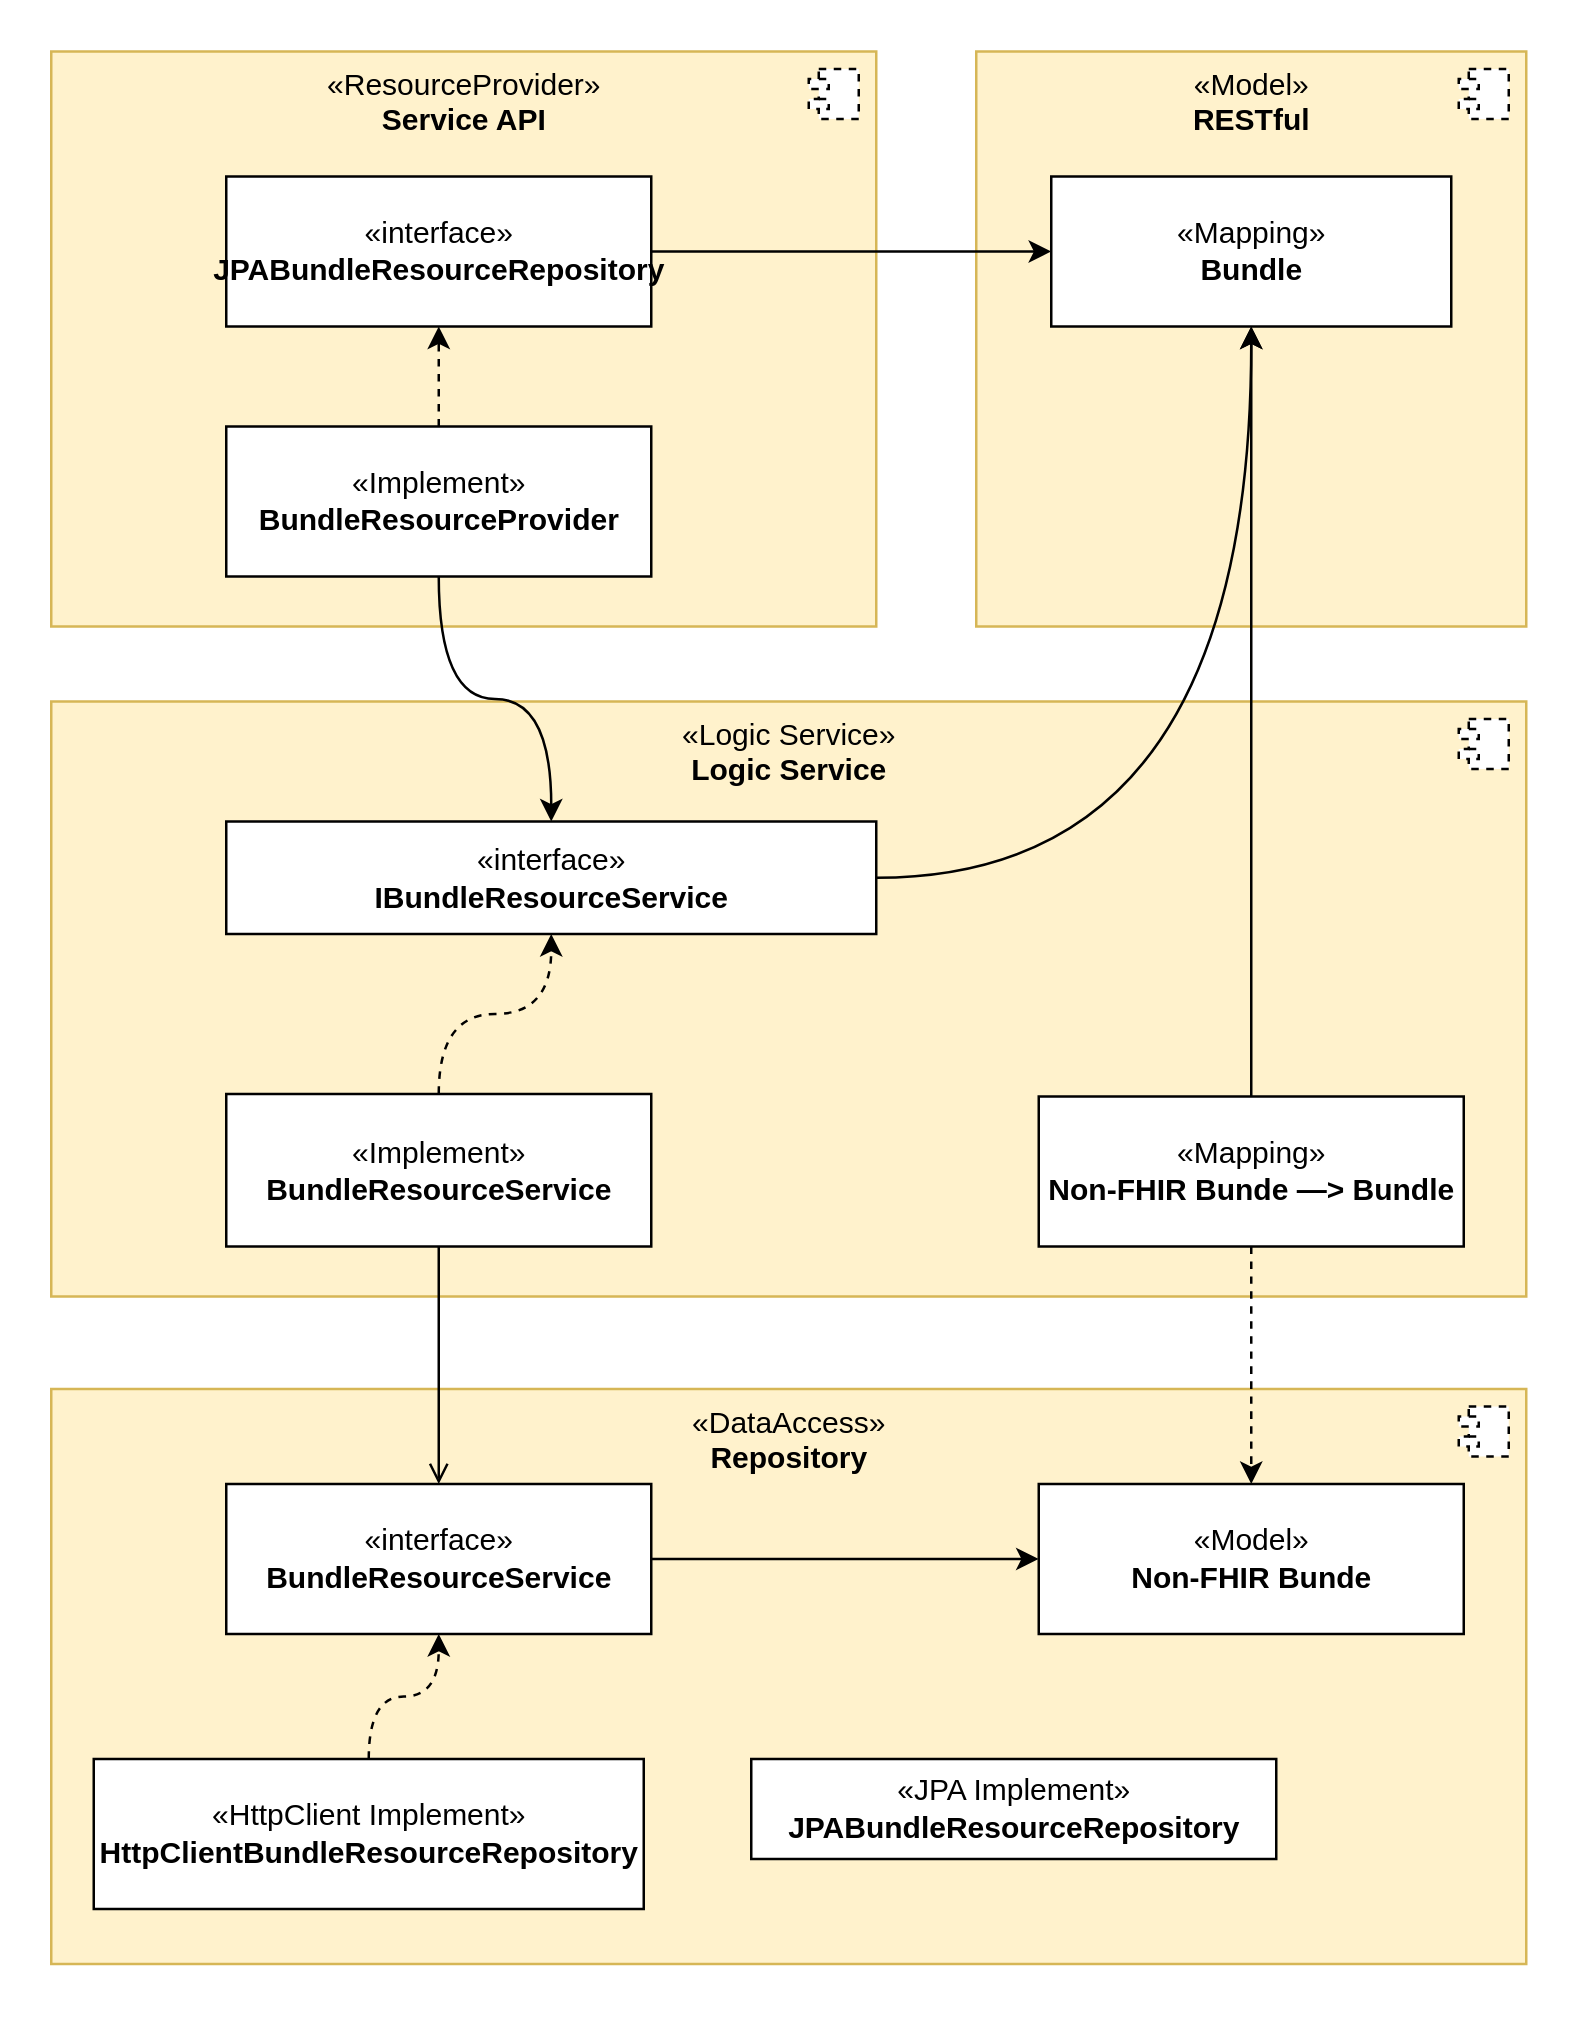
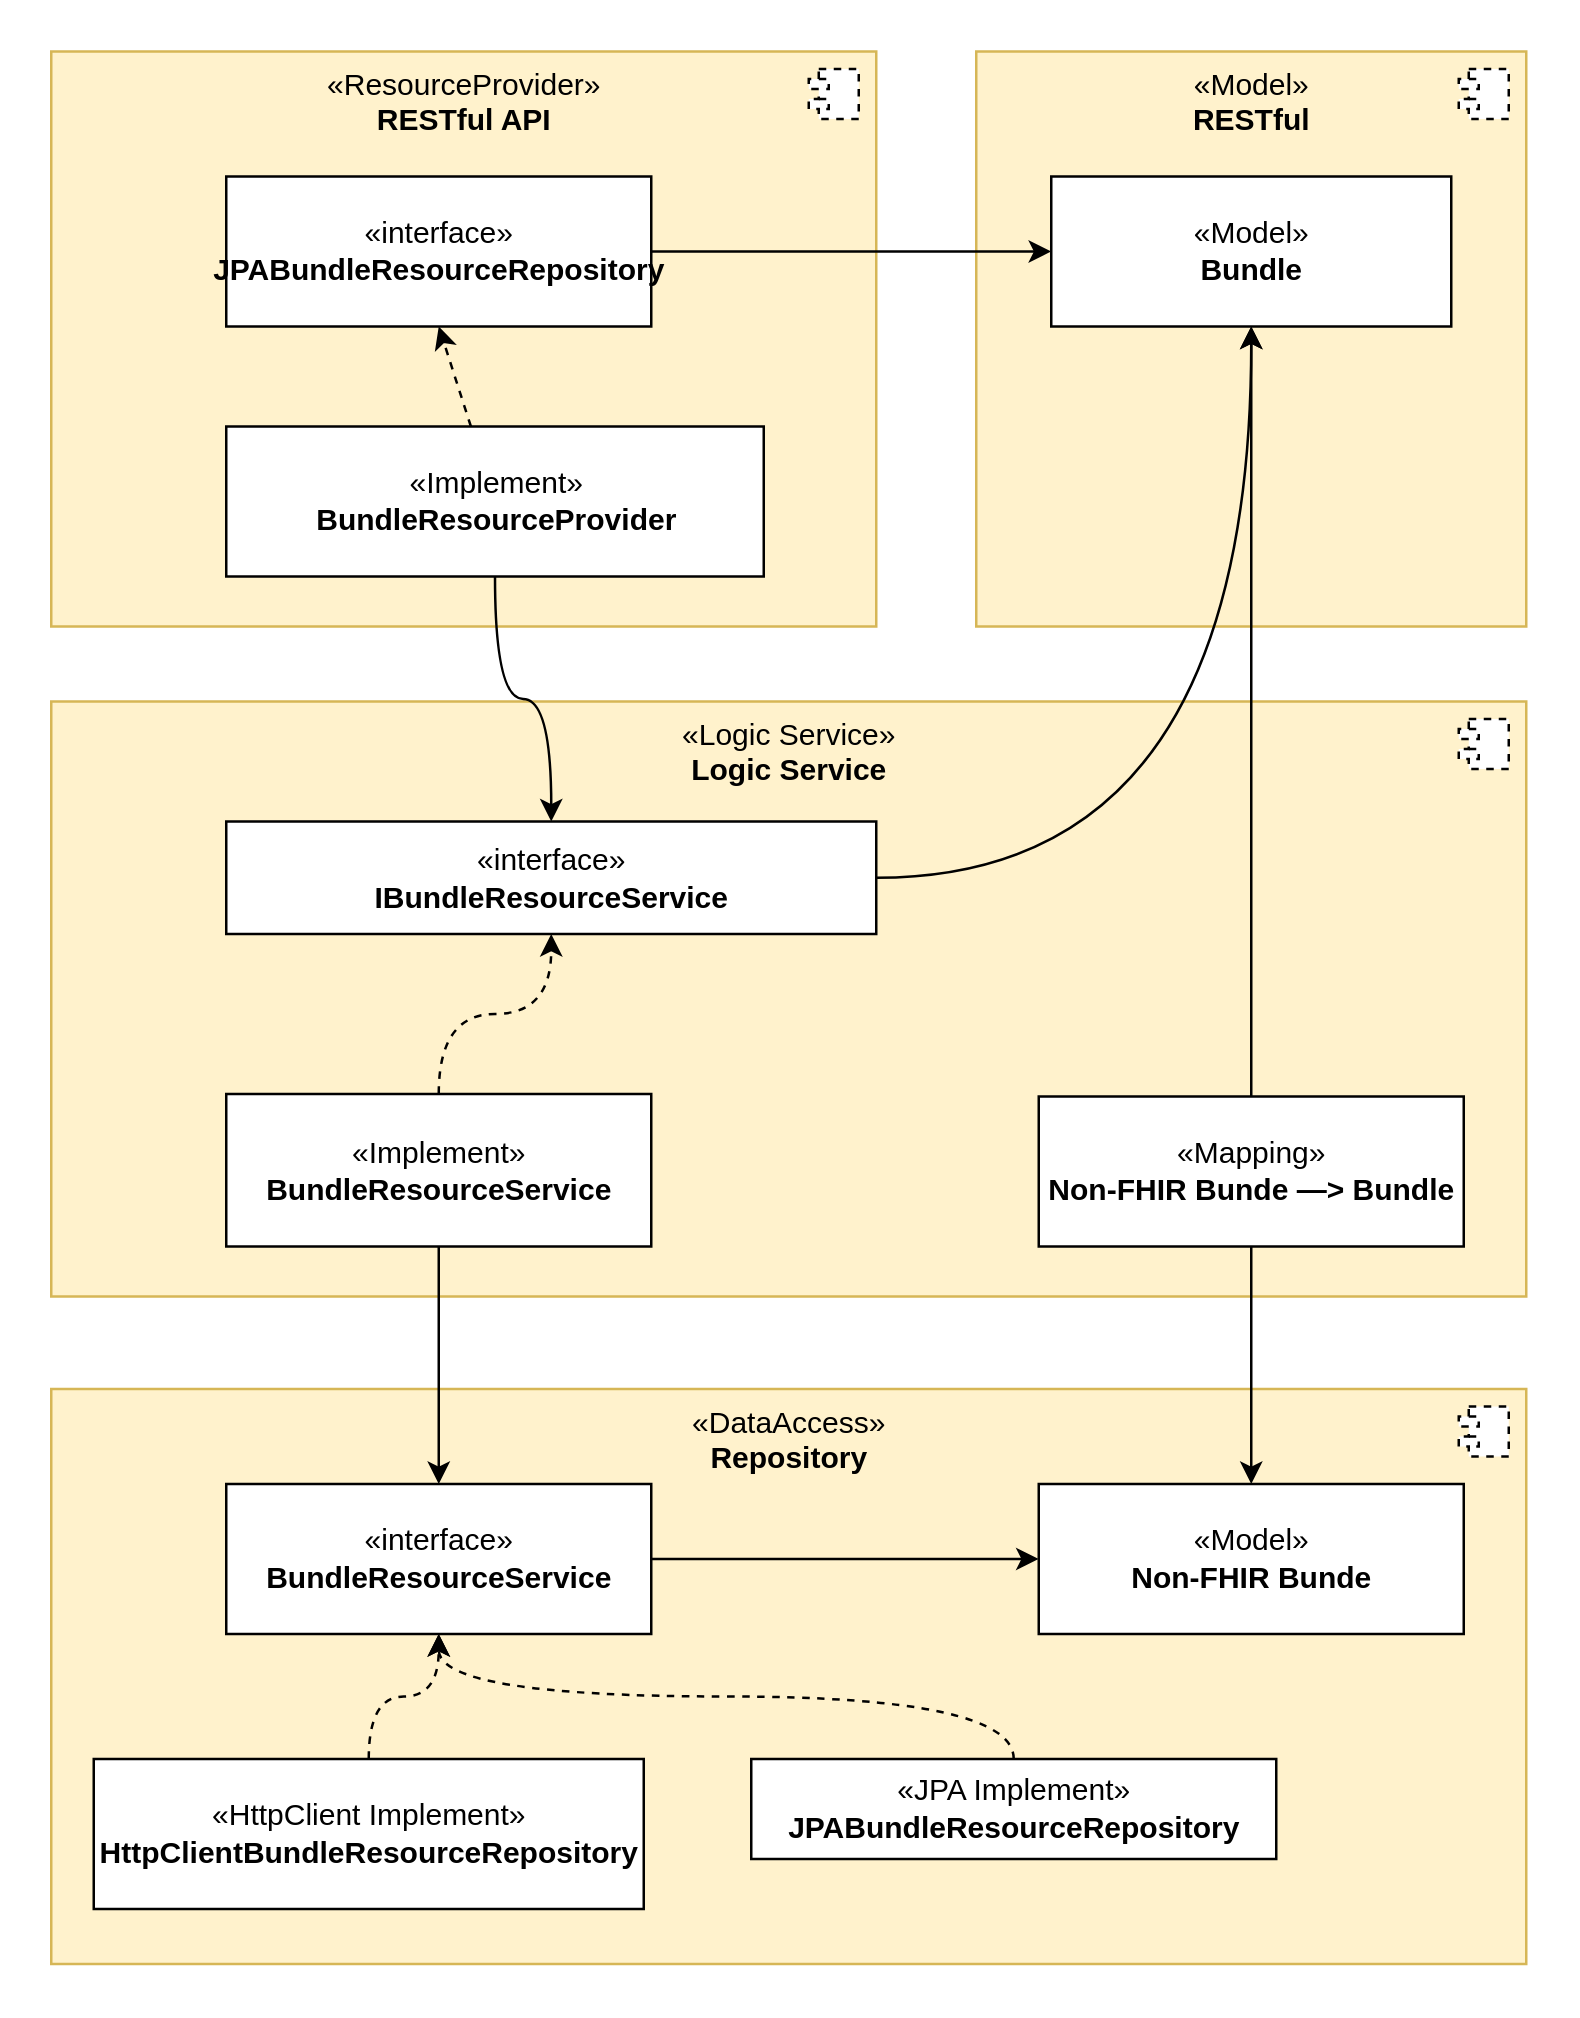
node "«ResourceProvider» Service API": label "«ResourceProvider» Service API" -> "«ResourceProvider» RESTful API"
node "«Mapping» Bundle": label "«Mapping» Bundle" -> "«Model» Bundle"
node "«Implement» BundleResourceProvider": size 425x150 -> 538x150
edge "«Mapping» Non-FHIR Bunde —> Bundle" -> "«Model» Non-FHIR Bunde": style dashed -> solid
edge "«Implement» BundleResourceService" -> "«interface» BundleResourceService": arrowhead open -> classic
edge "«JPA Implement» JPABundleResourceRepository" -> "«interface» BundleResourceService": added
